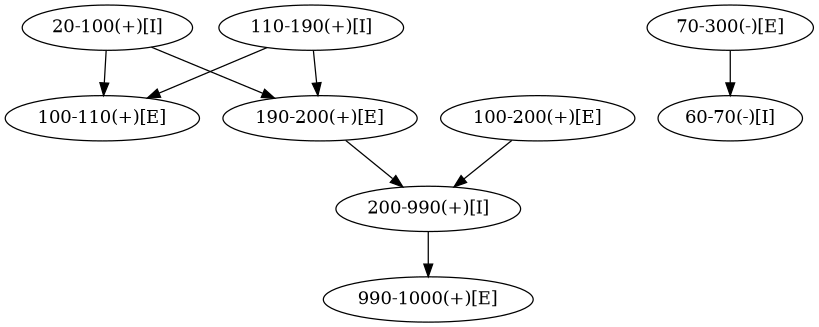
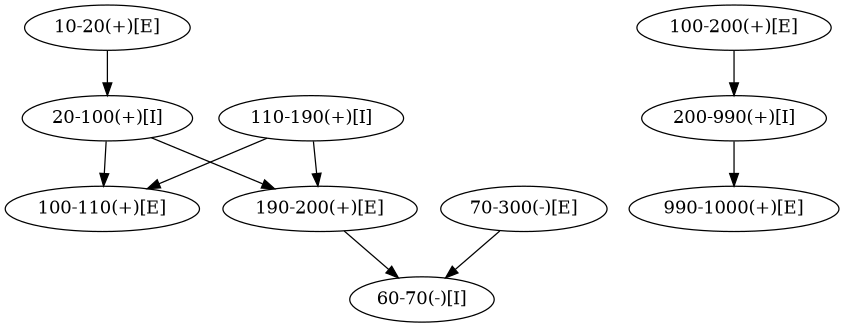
node "10-20(+)[E]": added
edge "190-200(+)[E]" -> "200-990(+)[I]": now "190-200(+)[E]" -> "60-70(-)[I]"
